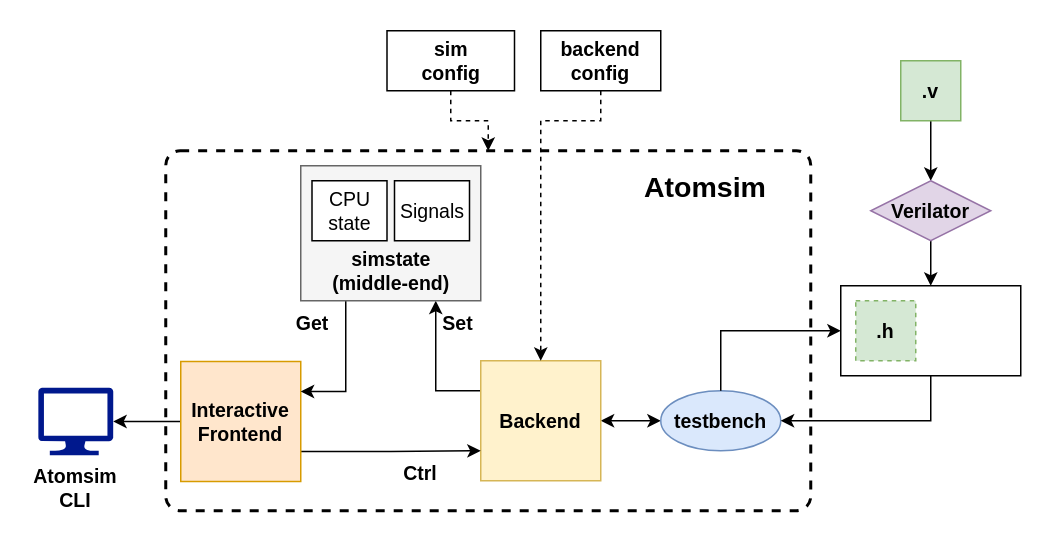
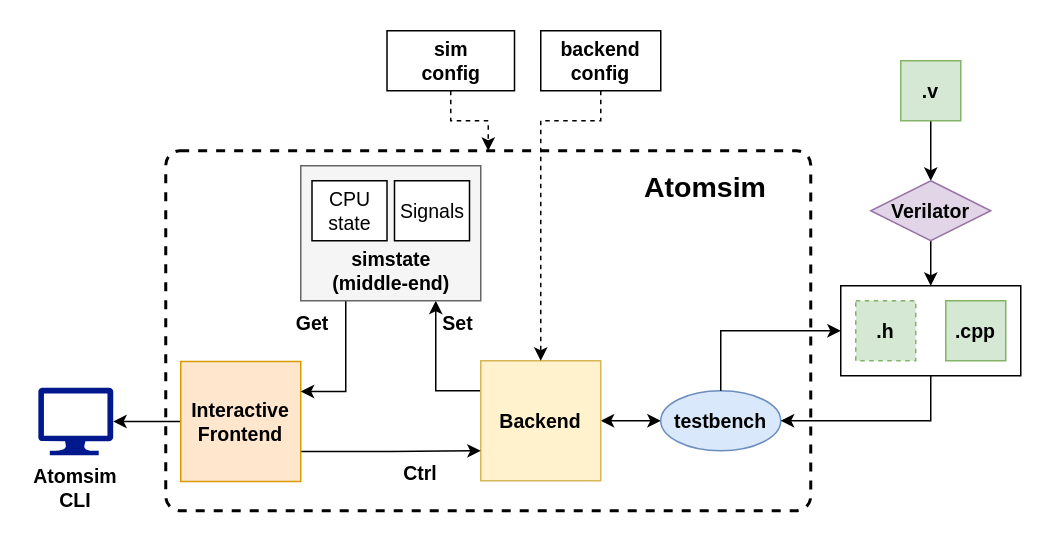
node ".cpp": added
